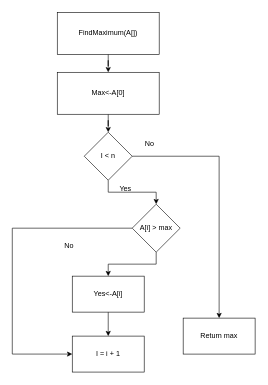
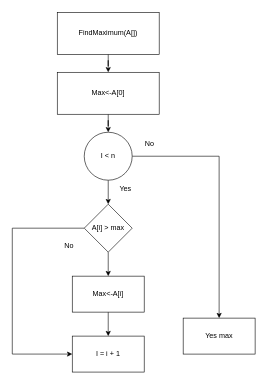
node "I < n": shape diamond -> ellipse
node "A[i] > max": moved (156, 228) -> (108, 228)
node "Yes<-A[i]": label "Yes<-A[i]" -> "Max<-A[i]"
node "Return max": label "Return max" -> "Yes max"
